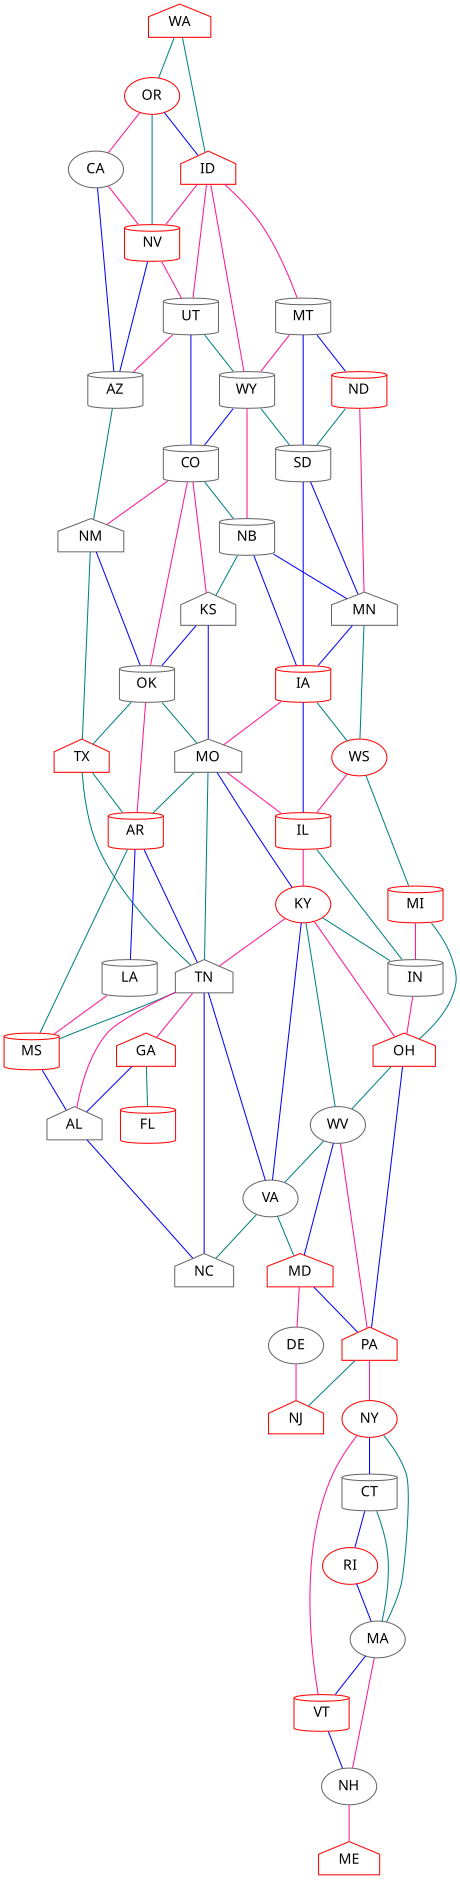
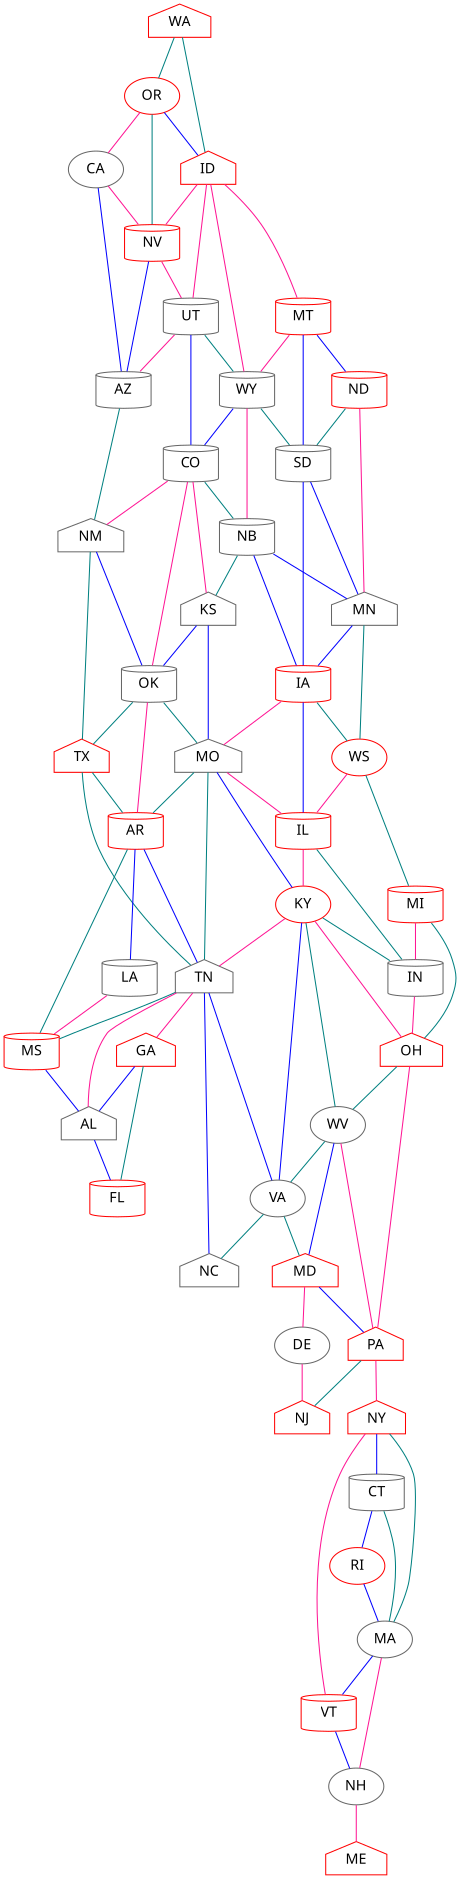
node "MT": color gray40 -> red
edge "OH" -- "PA": color blue -> deeppink
edge "AL" -- "NC": now "AL" -- "FL"
node "NY": shape ellipse -> house
